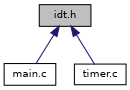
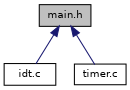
node "idt.h": label "idt.h" -> "main.h"
node "main.c": label "main.c" -> "idt.c"
